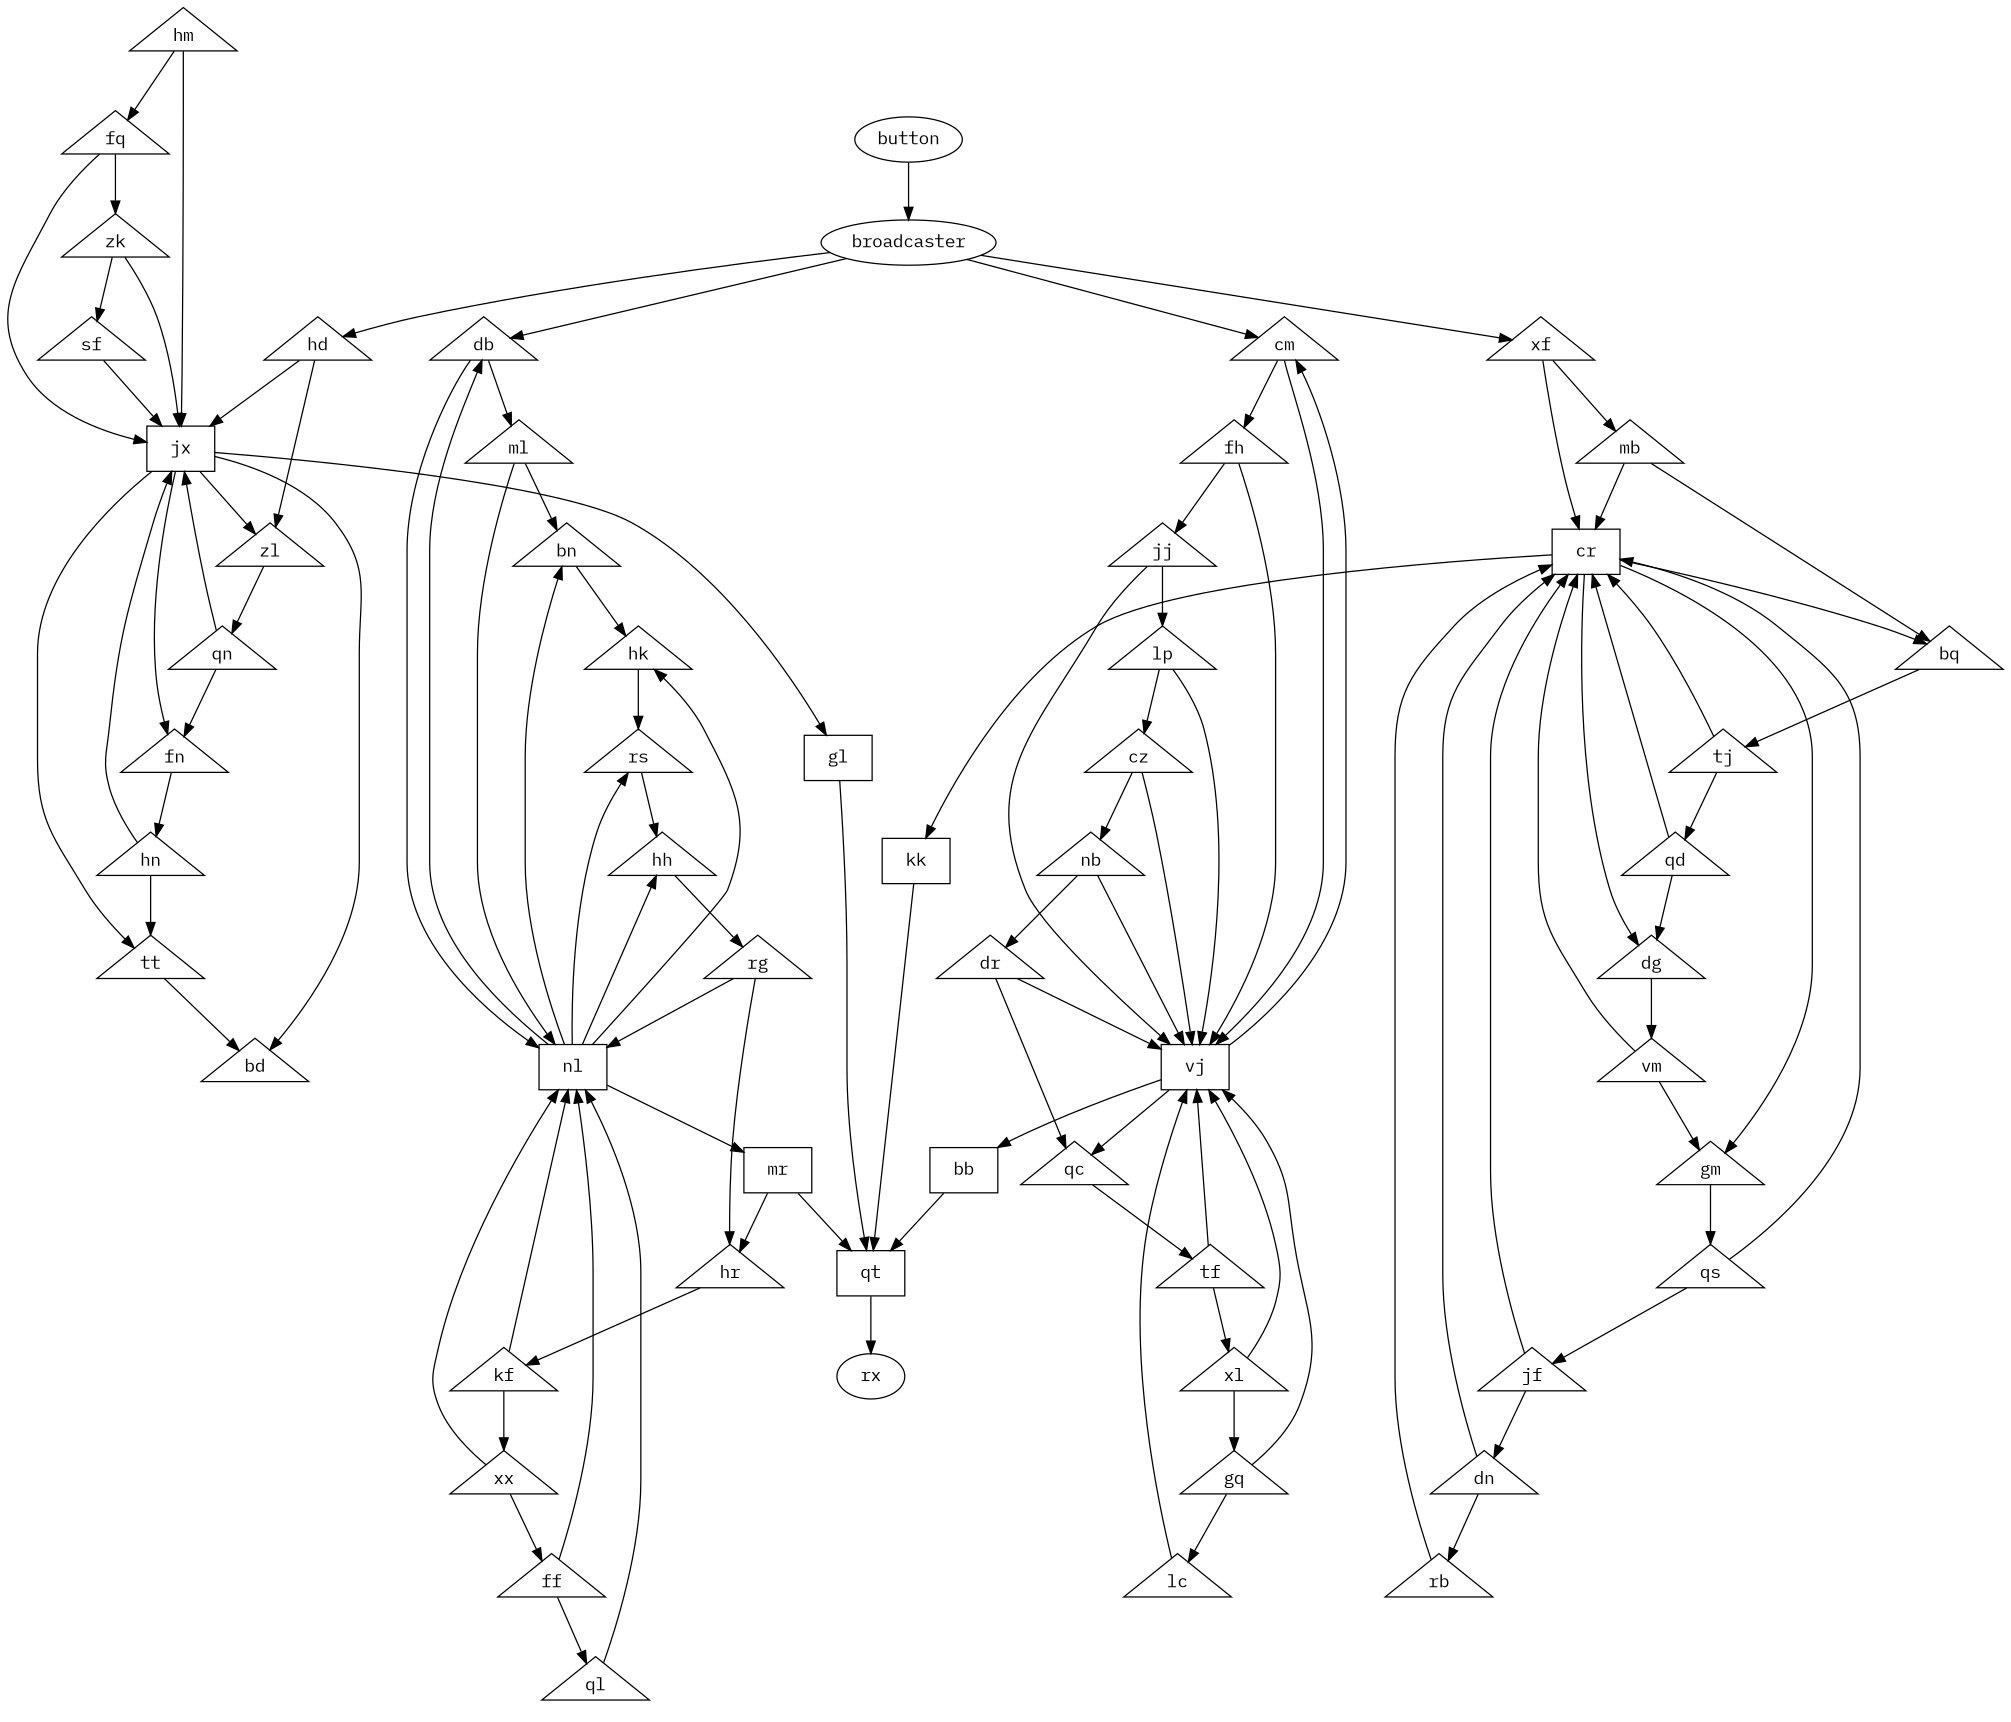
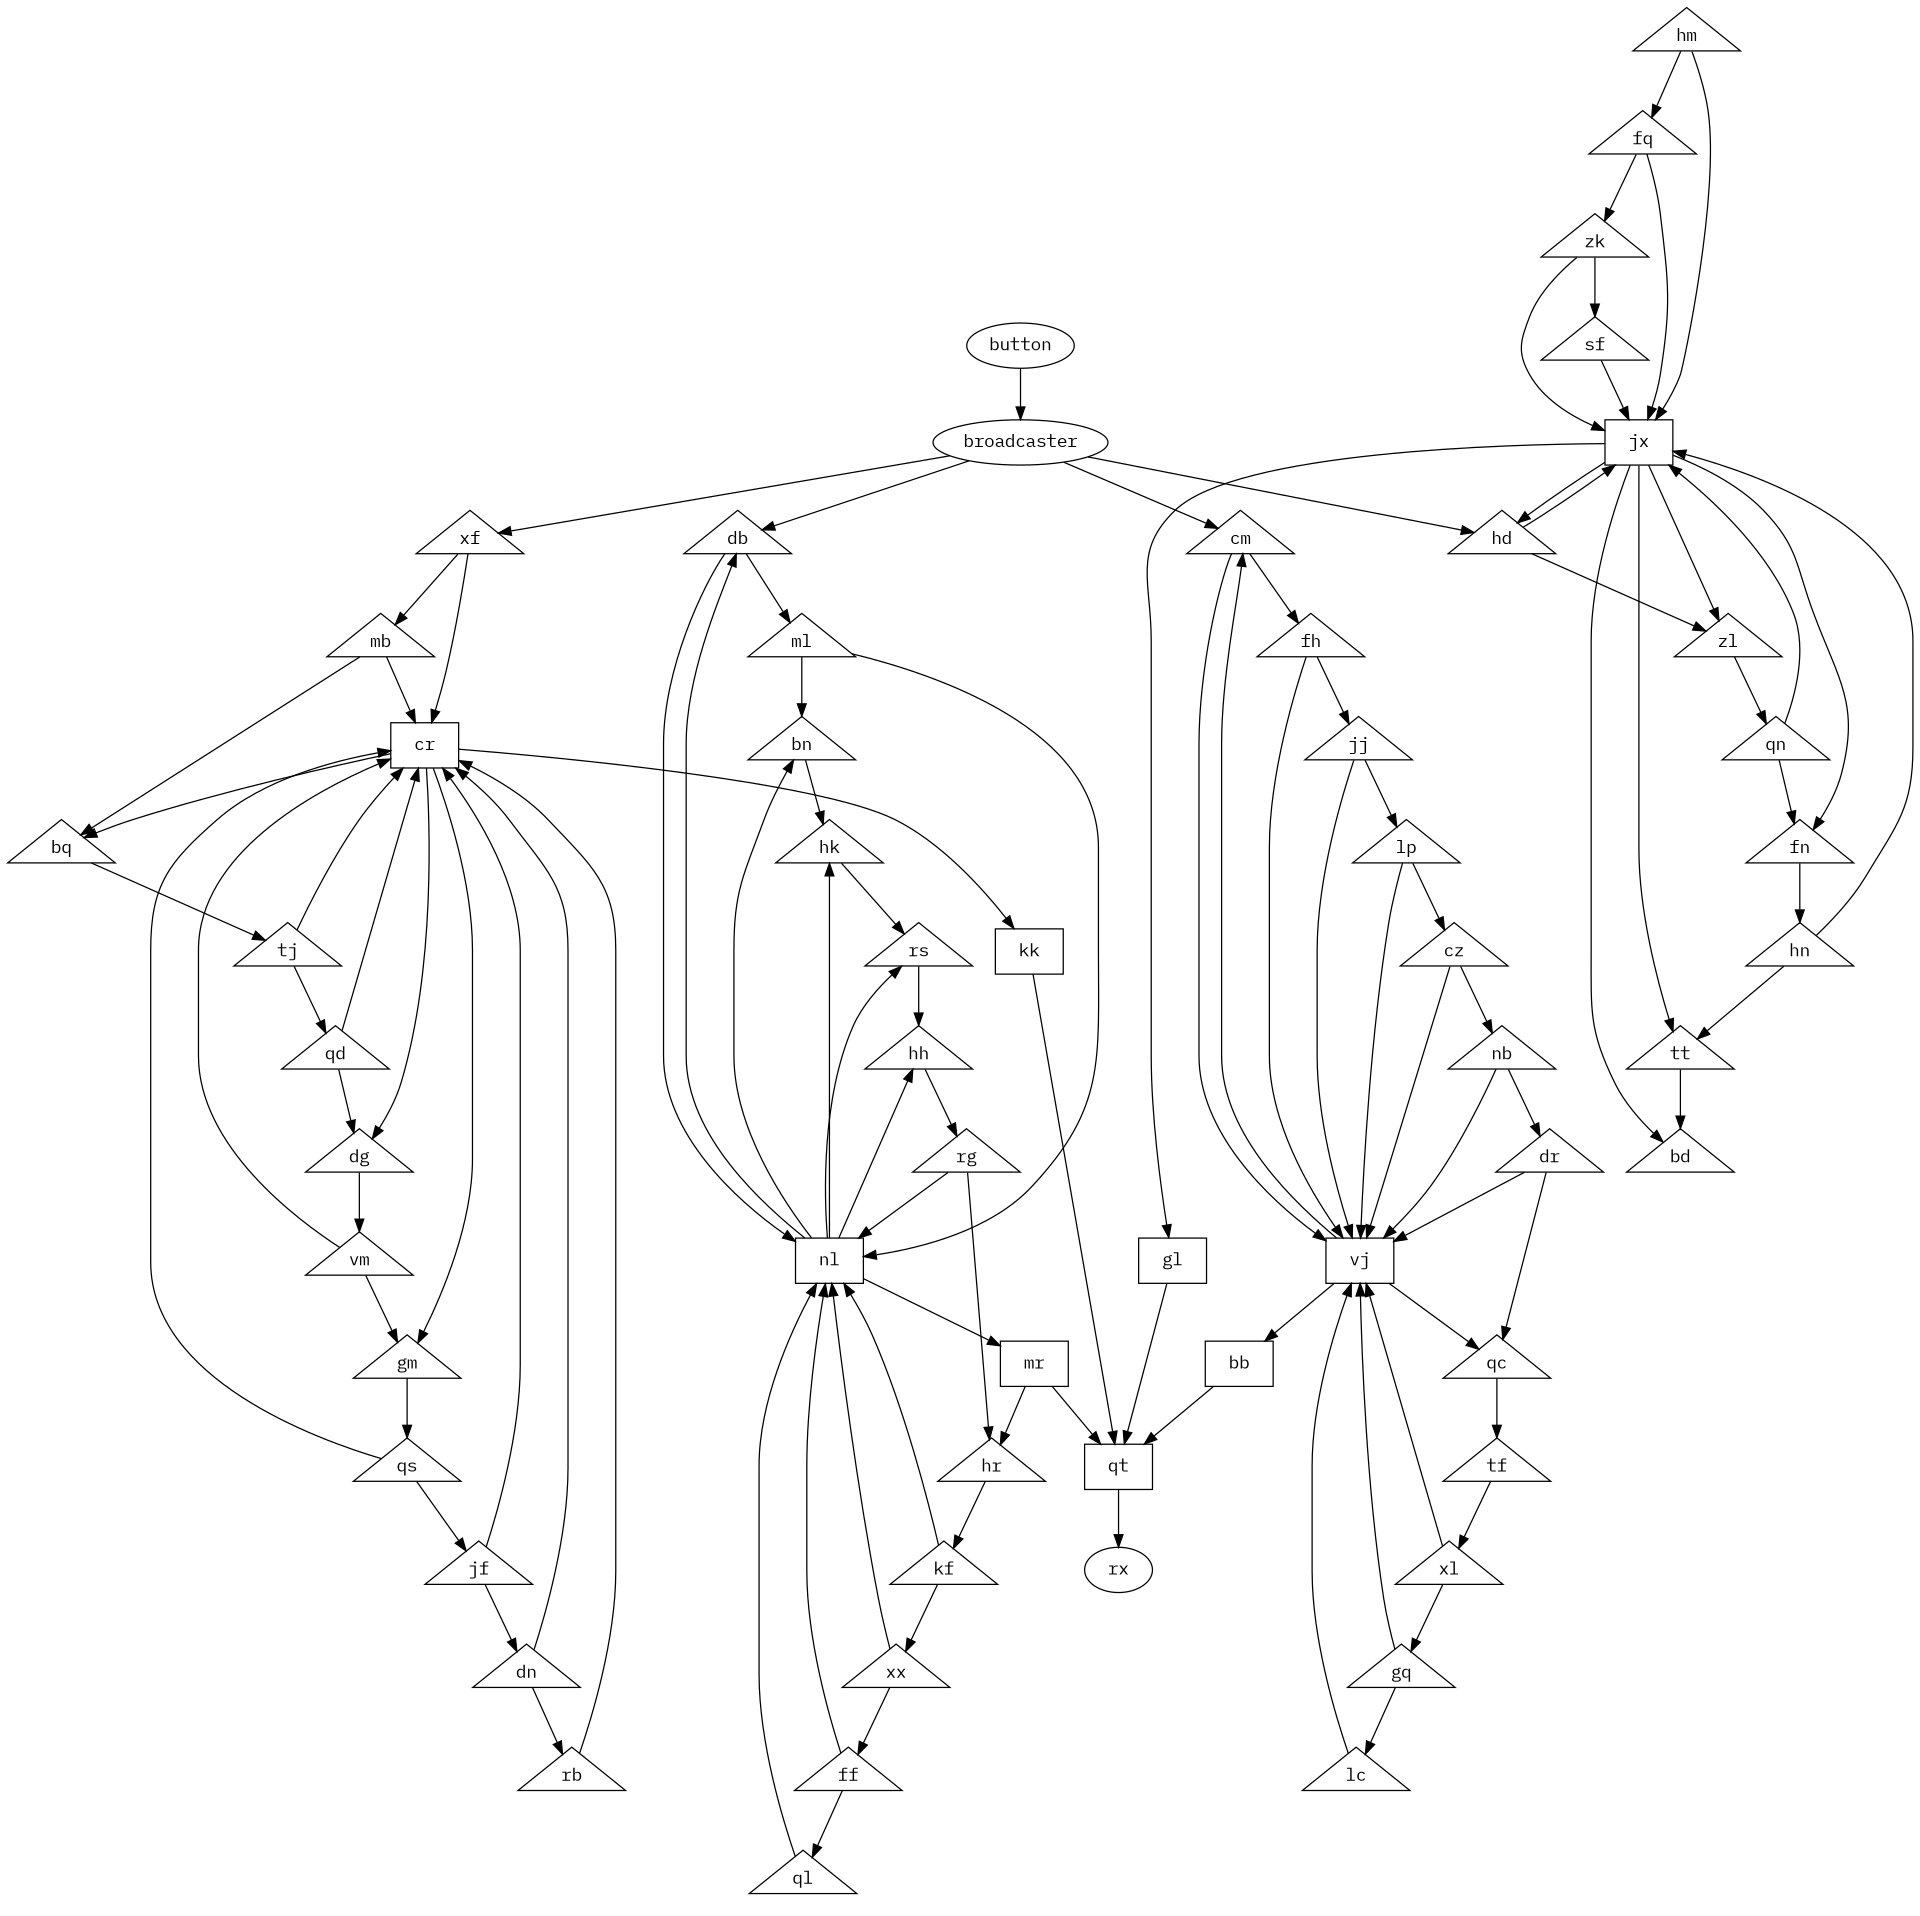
edge "jx" -> "hd": added
edge "tf" -> "vj": removed
